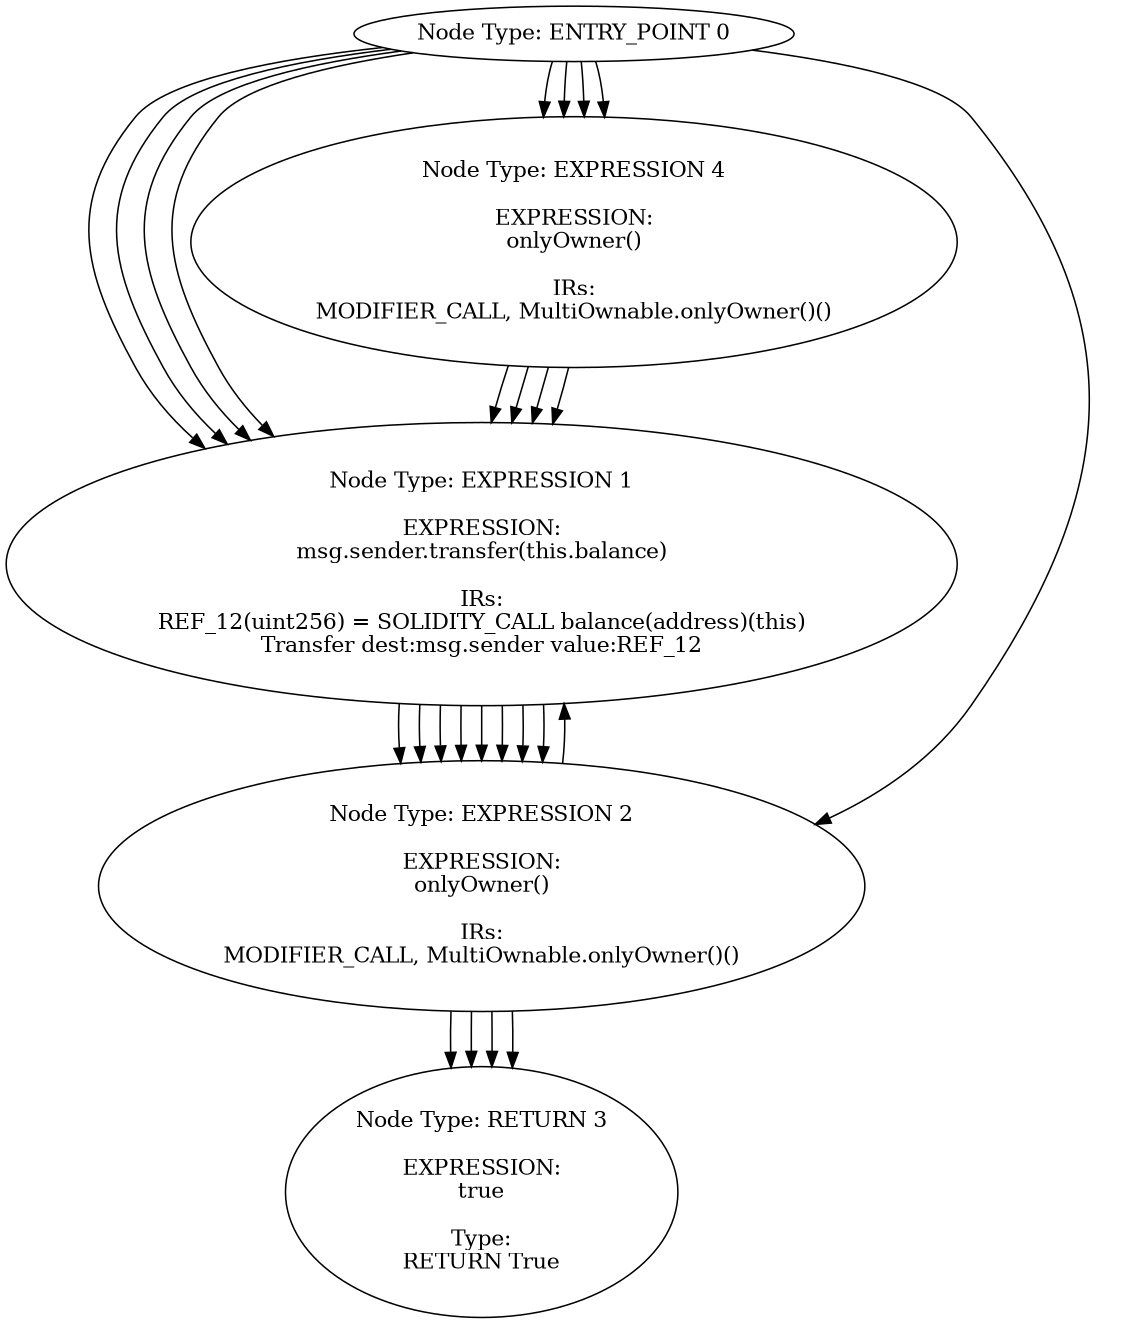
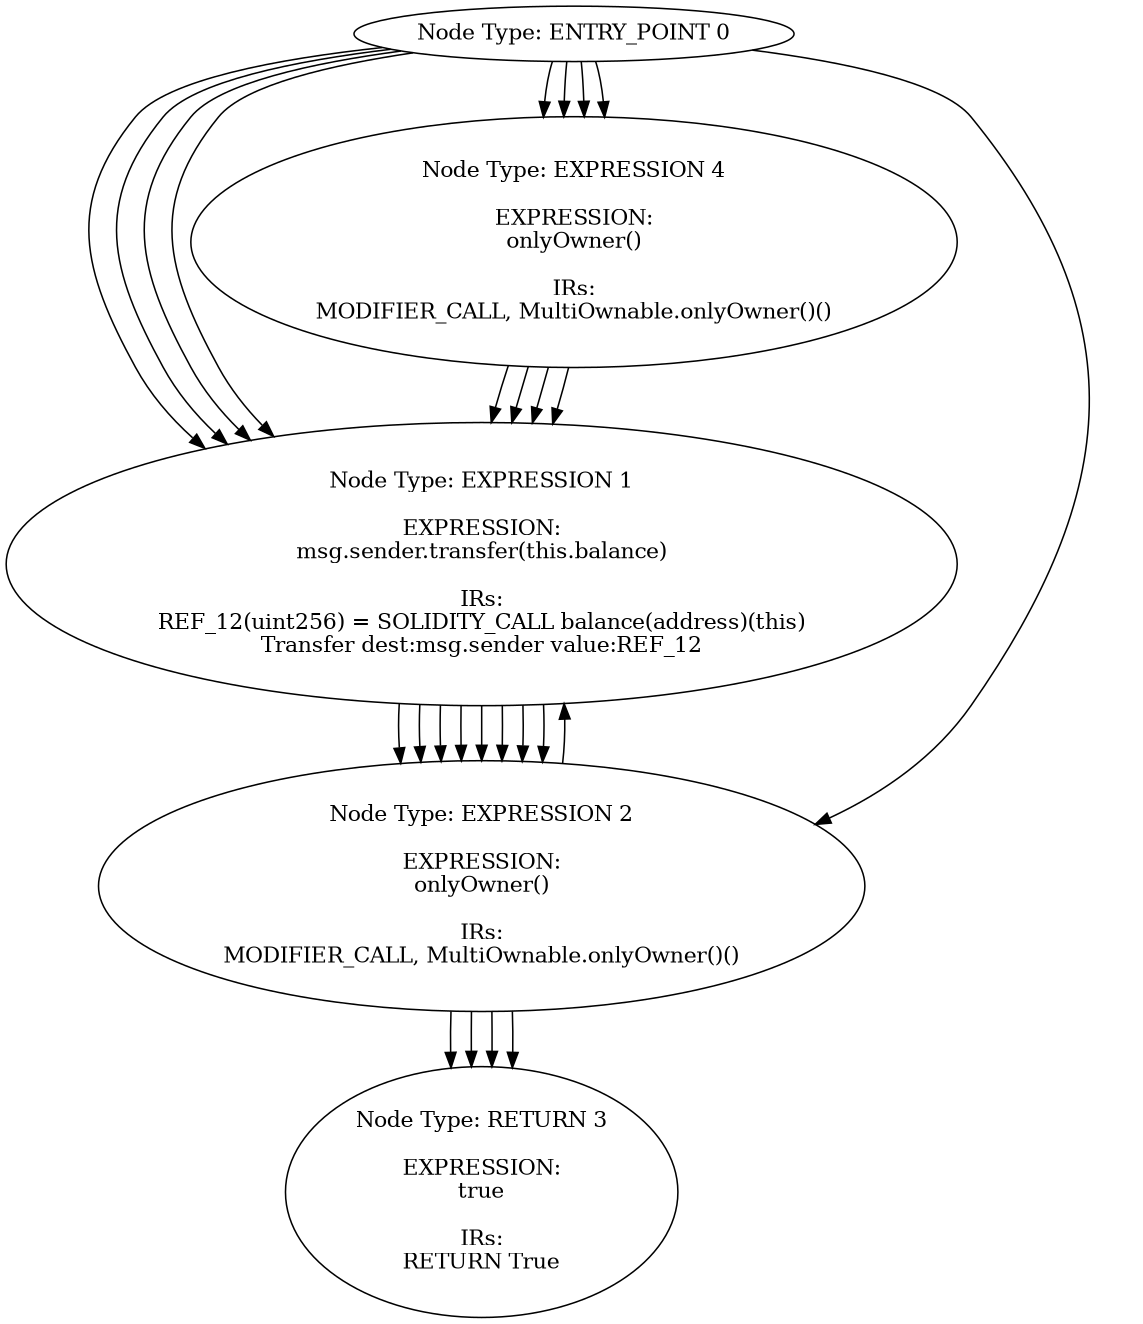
node "Node Type: RETURN 3 EXPRESSION: true Type: RETURN True": label "Node Type: RETURN 3 EXPRESSION: true Type: RETURN True" -> "Node Type: RETURN 3 EXPRESSION: true IRs: RETURN True"
